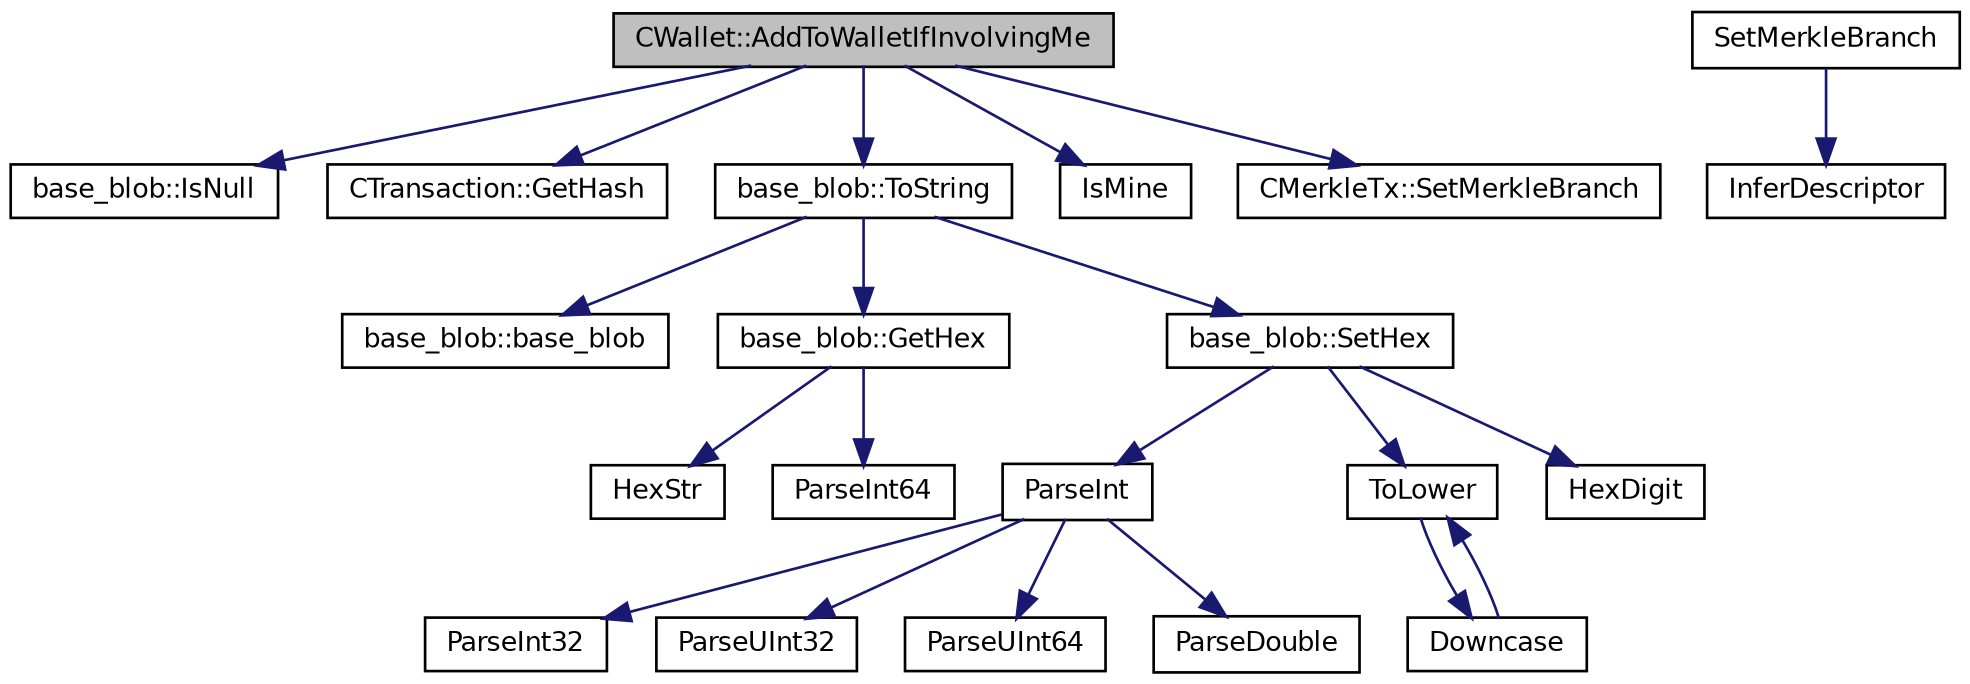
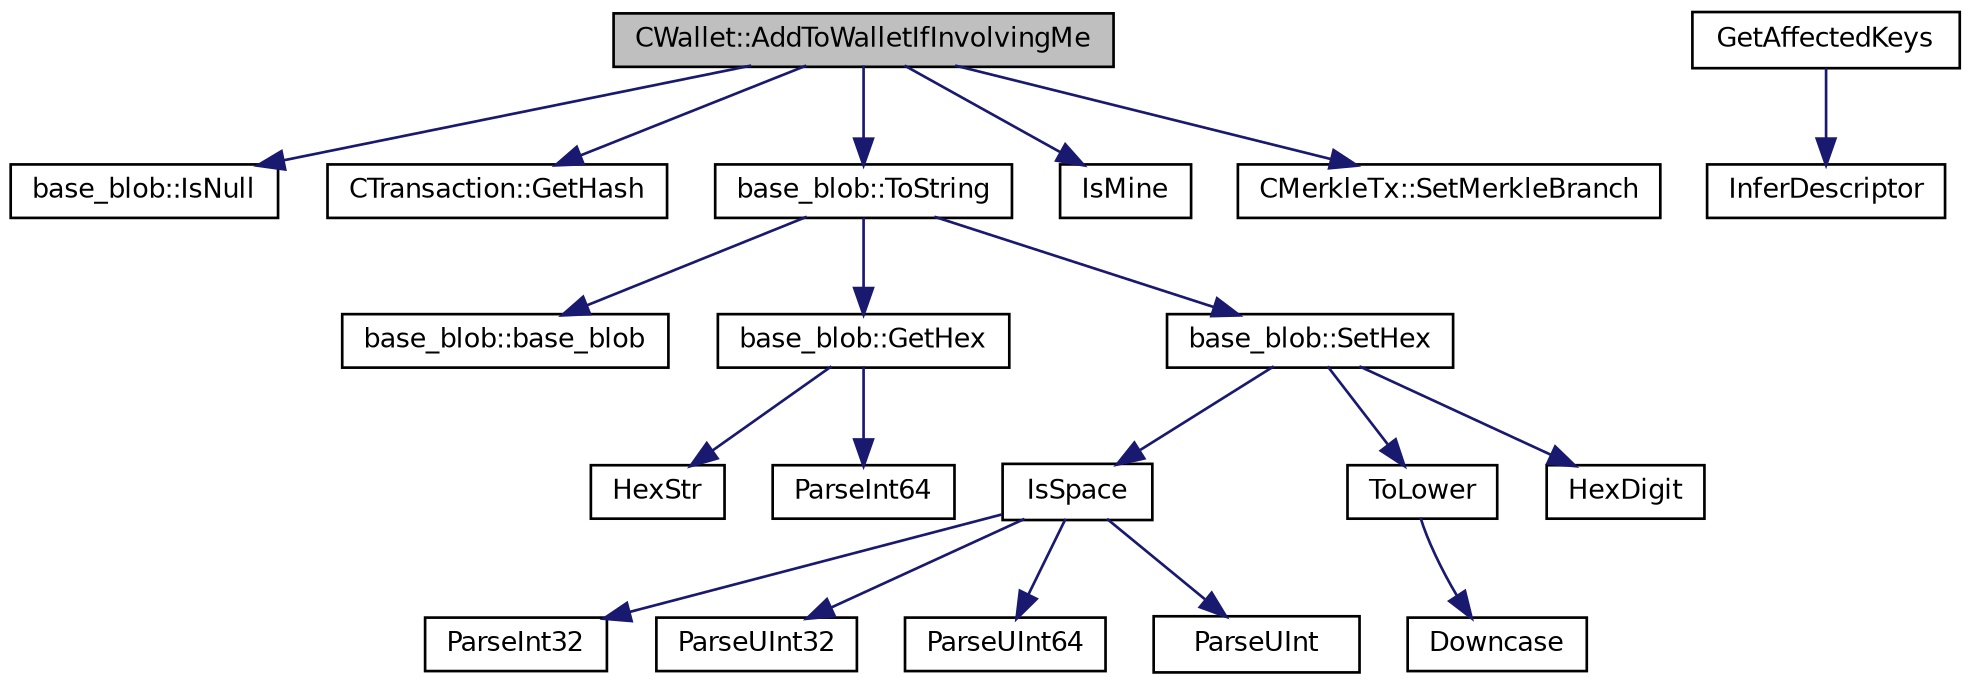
node "SetMerkleBranch": label "SetMerkleBranch" -> "GetAffectedKeys"
node "ParseInt": label "ParseInt" -> "IsSpace"
edge "Downcase" -> "ToLower": removed
node "ParseDouble": label "ParseDouble" -> "ParseUInt"
